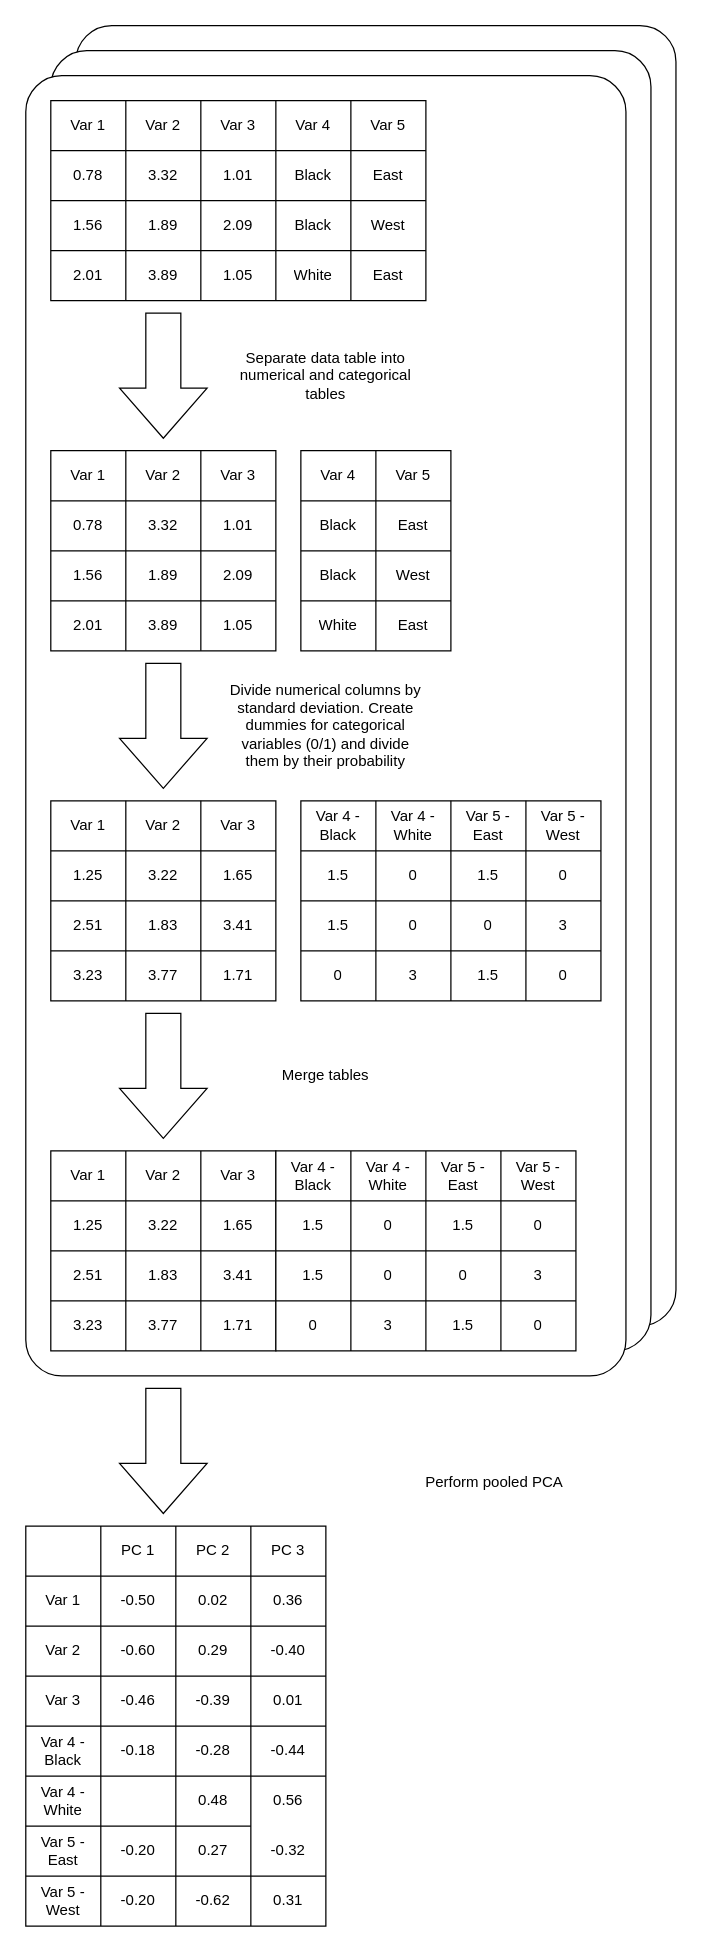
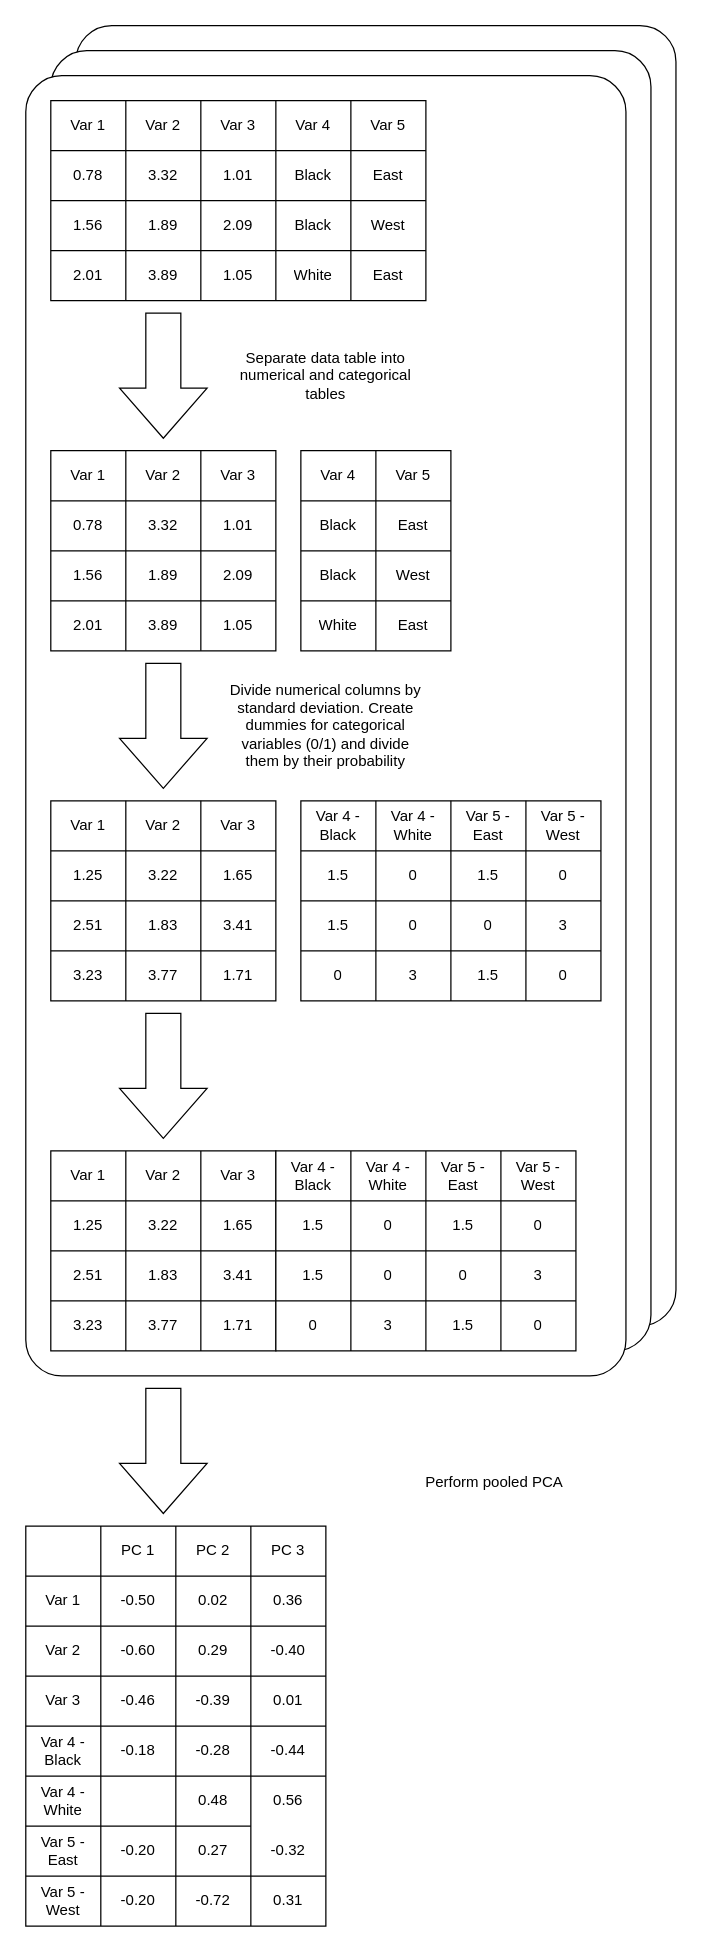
node "Merge tables": removed
node "-0.62": label "-0.62" -> "-0.72"
